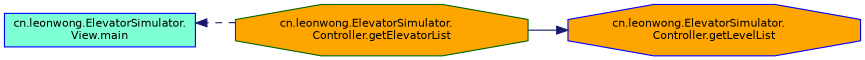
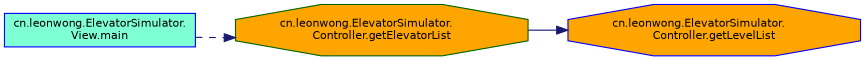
edge "cn.leonwong.ElevatorSimulator. Controller.getElevatorList" -> "cn.leonwong.ElevatorSimulator. View.main": reversed
